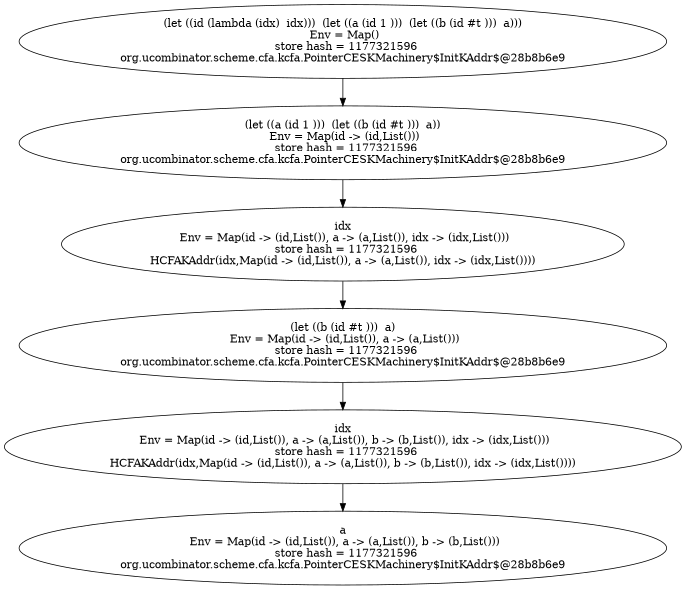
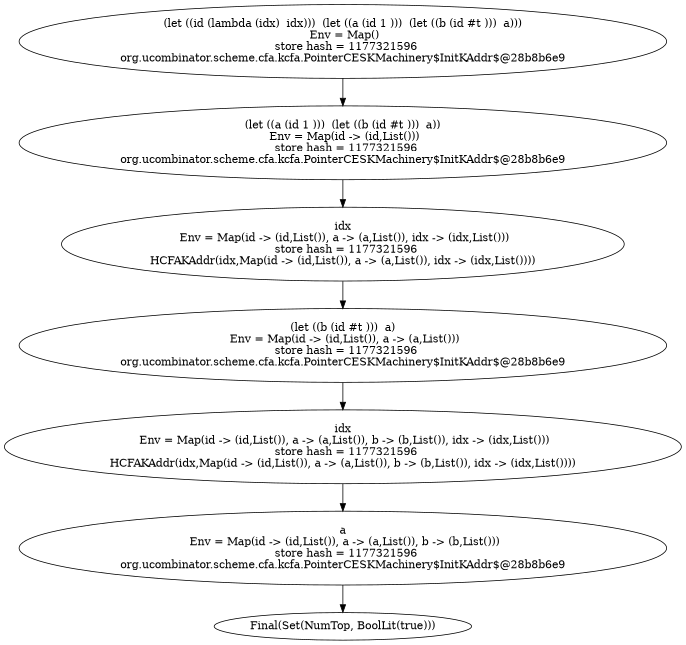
node "Final(Set(NumTop, BoolLit(true)))": added
